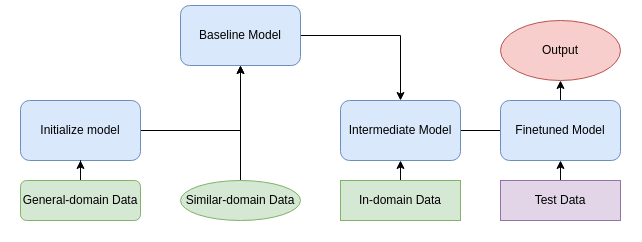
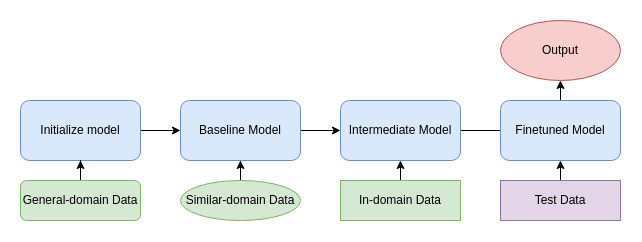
node "Baseline Model": moved (241, 36) -> (241, 131)
